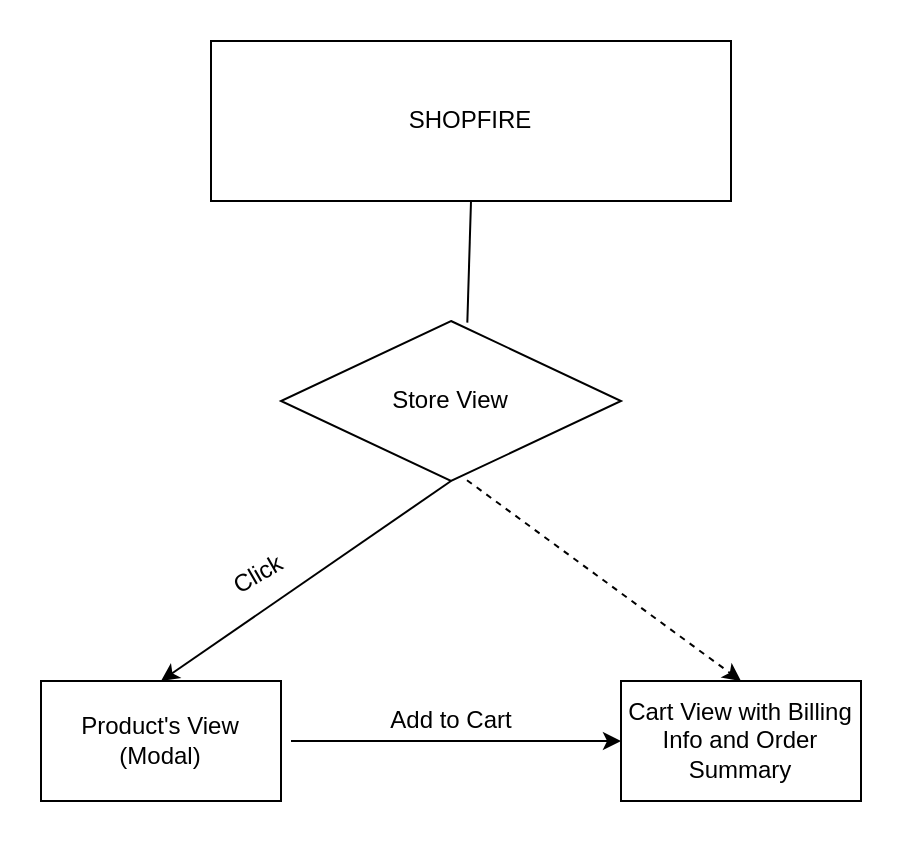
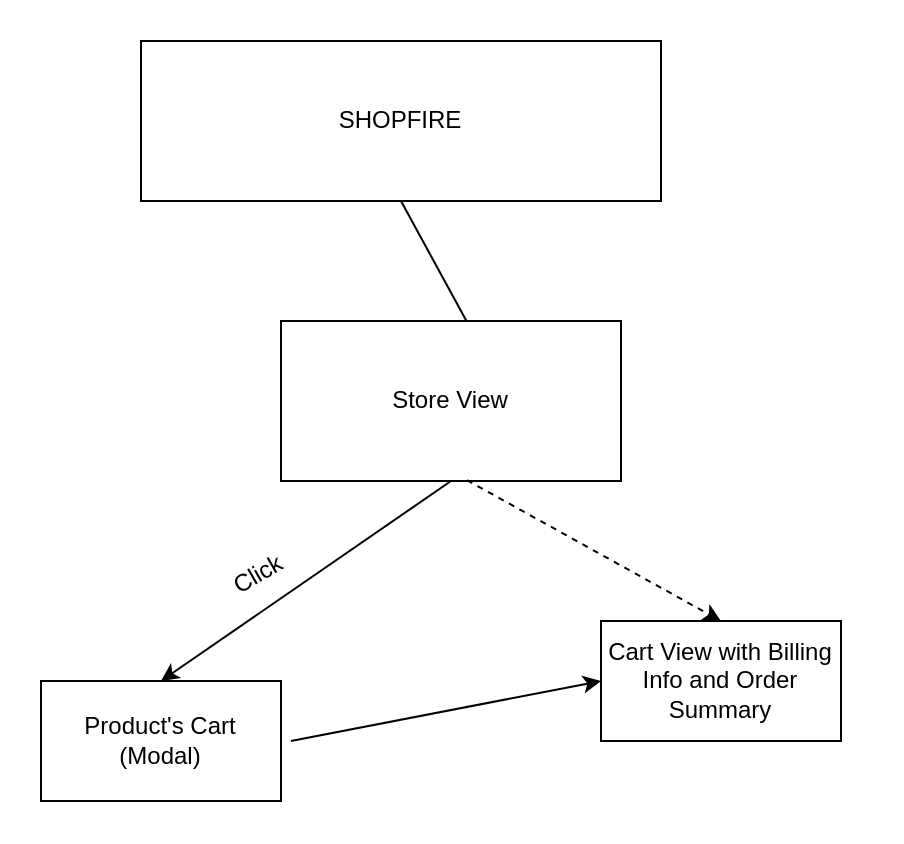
node "SHOPFIRE": moved (471, 121) -> (401, 121)
node "Store View": shape diamond -> rectangle
node "Add to Cart": removed
node "Product's View (Modal)": label "Product's View (Modal)" -> "Product's Cart (Modal)"
node "Cart View with Billing Info and Order Summary": moved (741, 741) -> (721, 681)
